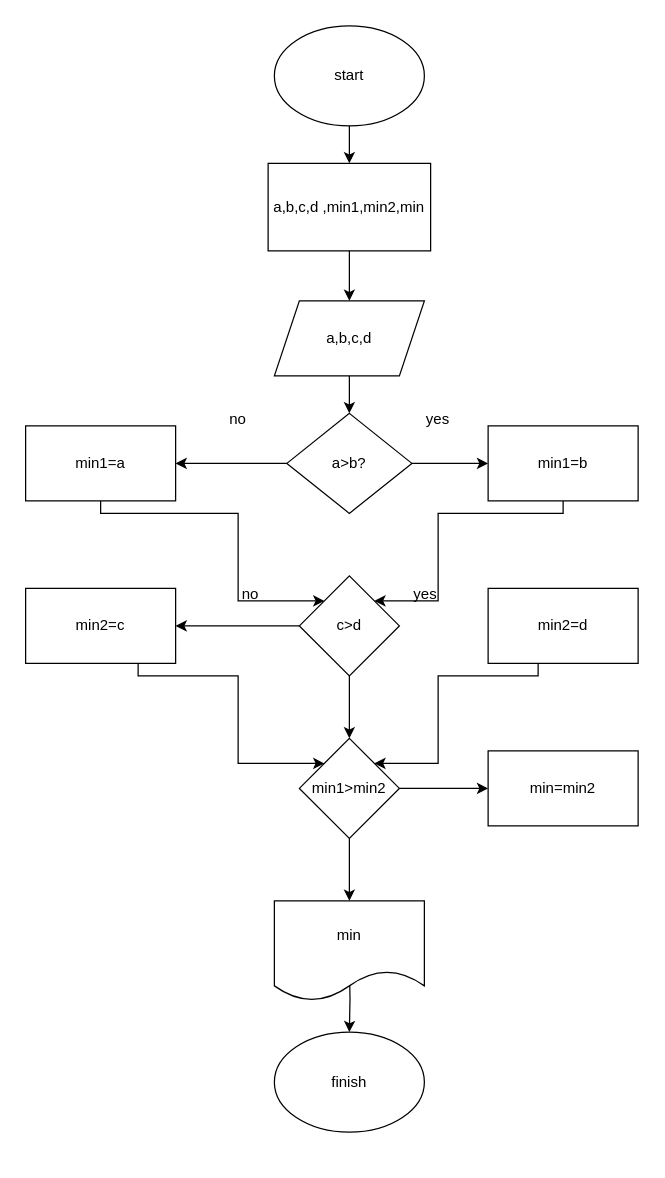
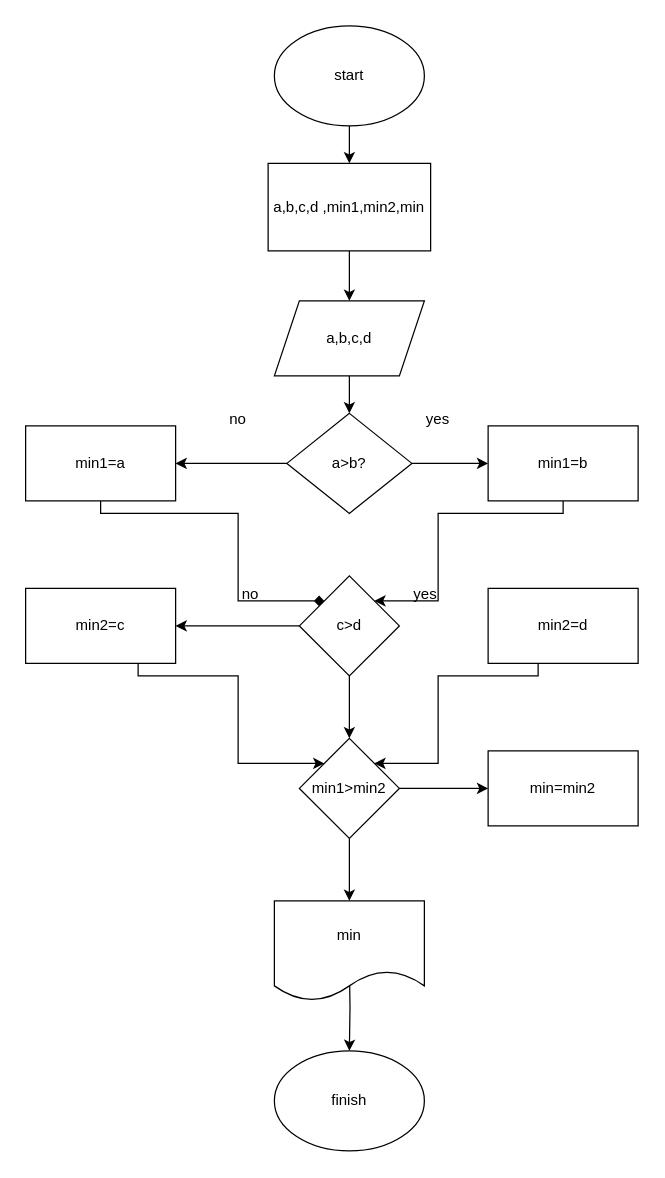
edge "min1=a" -> "c>d": arrowhead classic -> diamond
node "finish": moved (349, 1082) -> (349, 1101)
